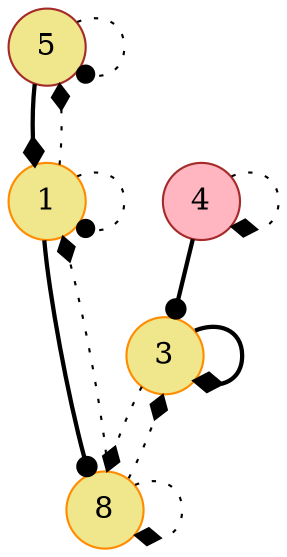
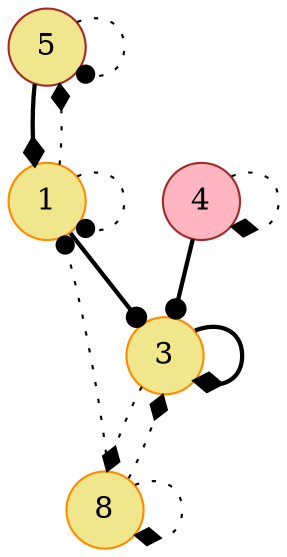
edge "1" -> "8": now "1" -> "3"
edge "8" -> "1": arrowhead diamond -> dot
